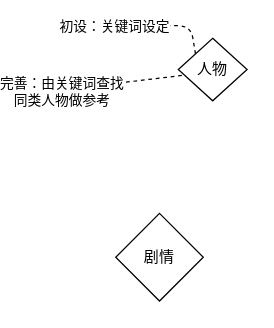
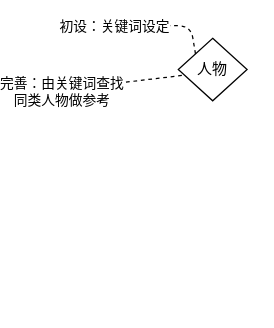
node "剧情": removed
